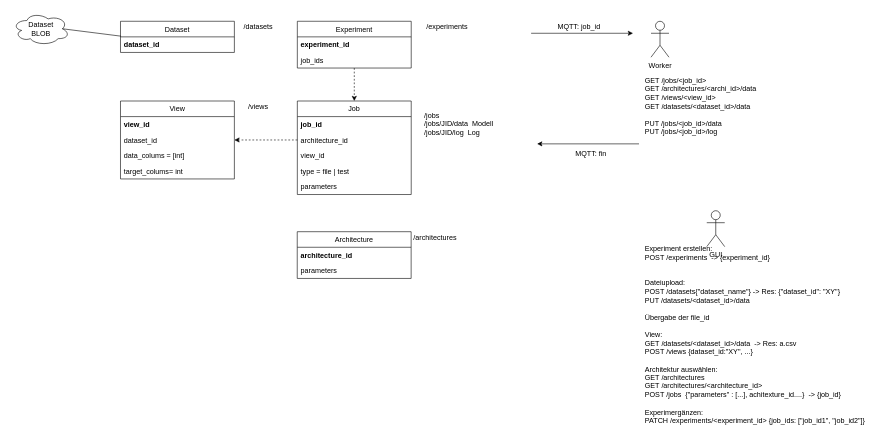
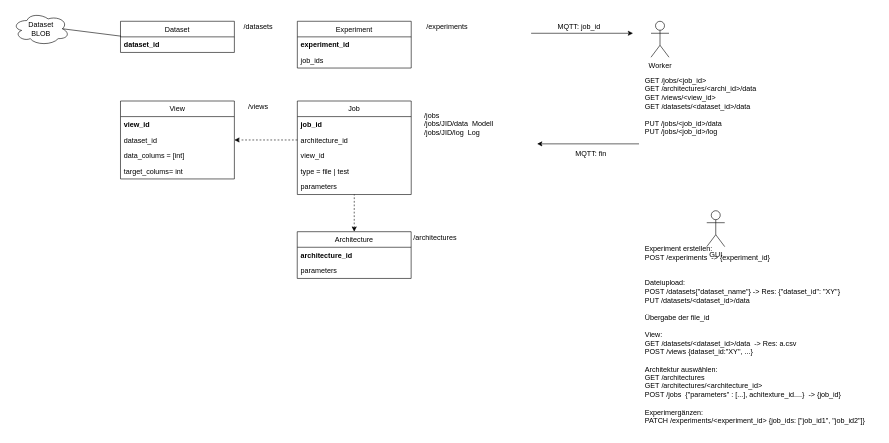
edge "Experiment" -> "Job": removed
edge "Job" -> "Architecture": added
